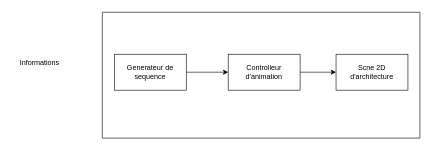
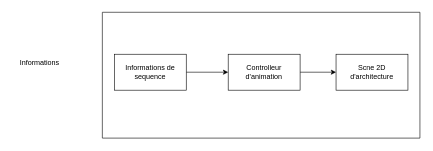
node "Generateur de sequence": label "Generateur de sequence" -> "Informations de sequence"
